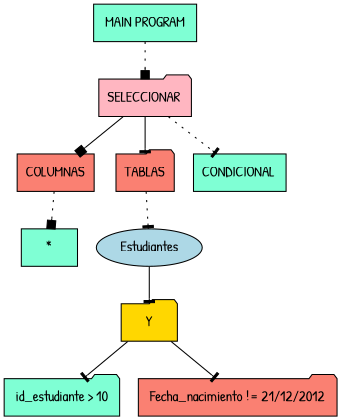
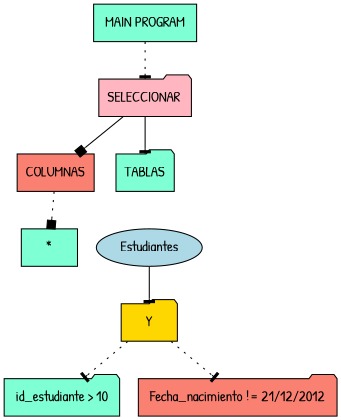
edge "MAIN PROGRAM" -> "SELECCIONAR": arrowhead box -> tee
node "TABLAS": fillcolor salmon -> aquamarine
node "CONDICIONAL": removed
edge "TABLAS" -> "Estudiantes": removed
edge "Y" -> "id_estudiante > 10": style solid -> dotted
edge "Y" -> "Fecha_nacimiento != 21/12/2012": style solid -> dotted
